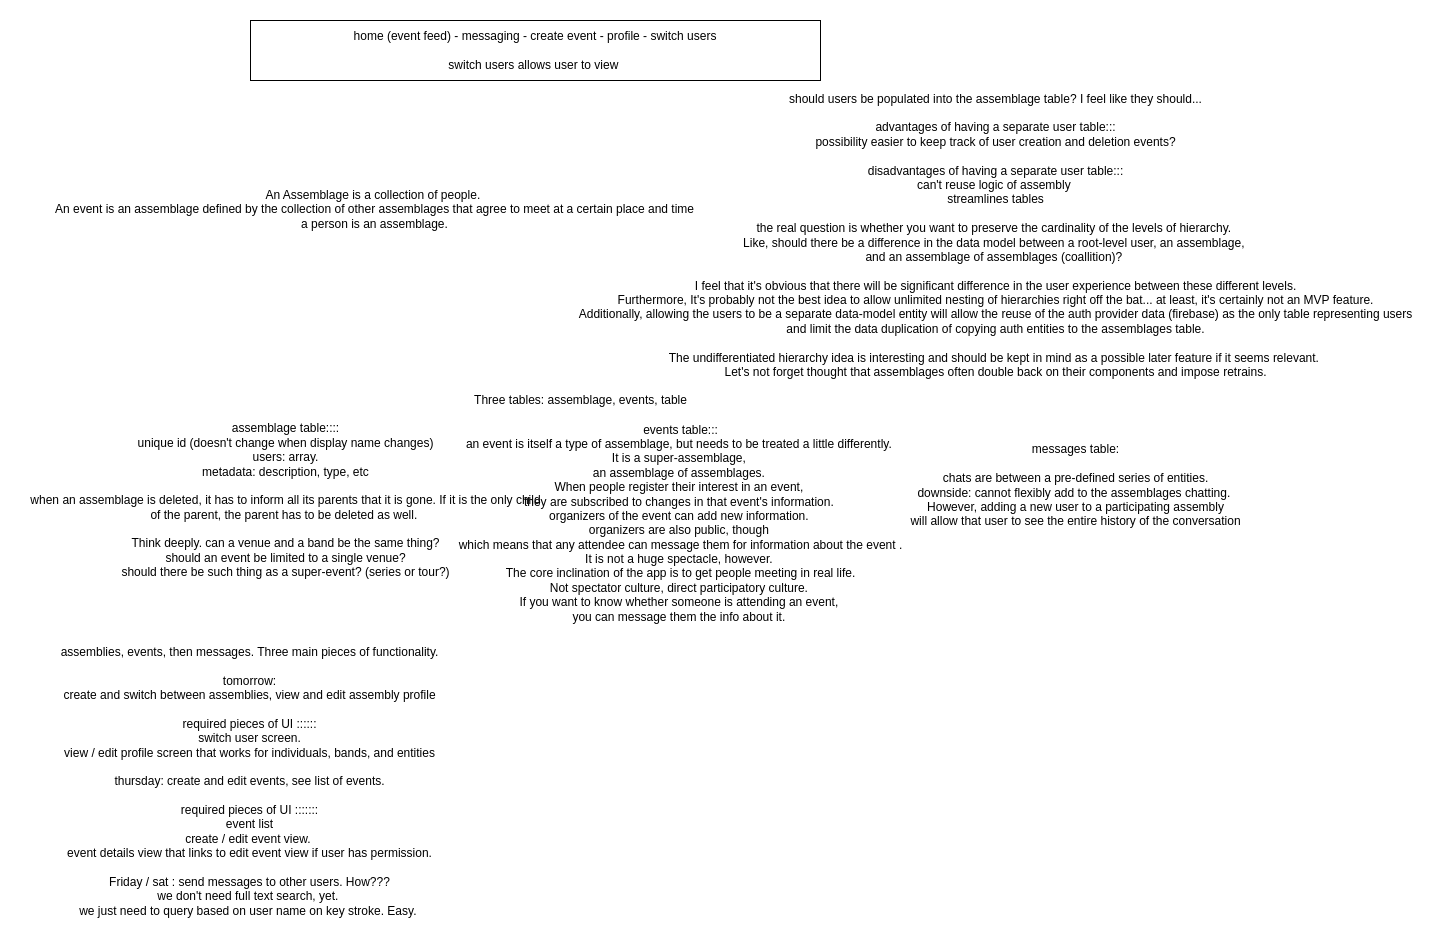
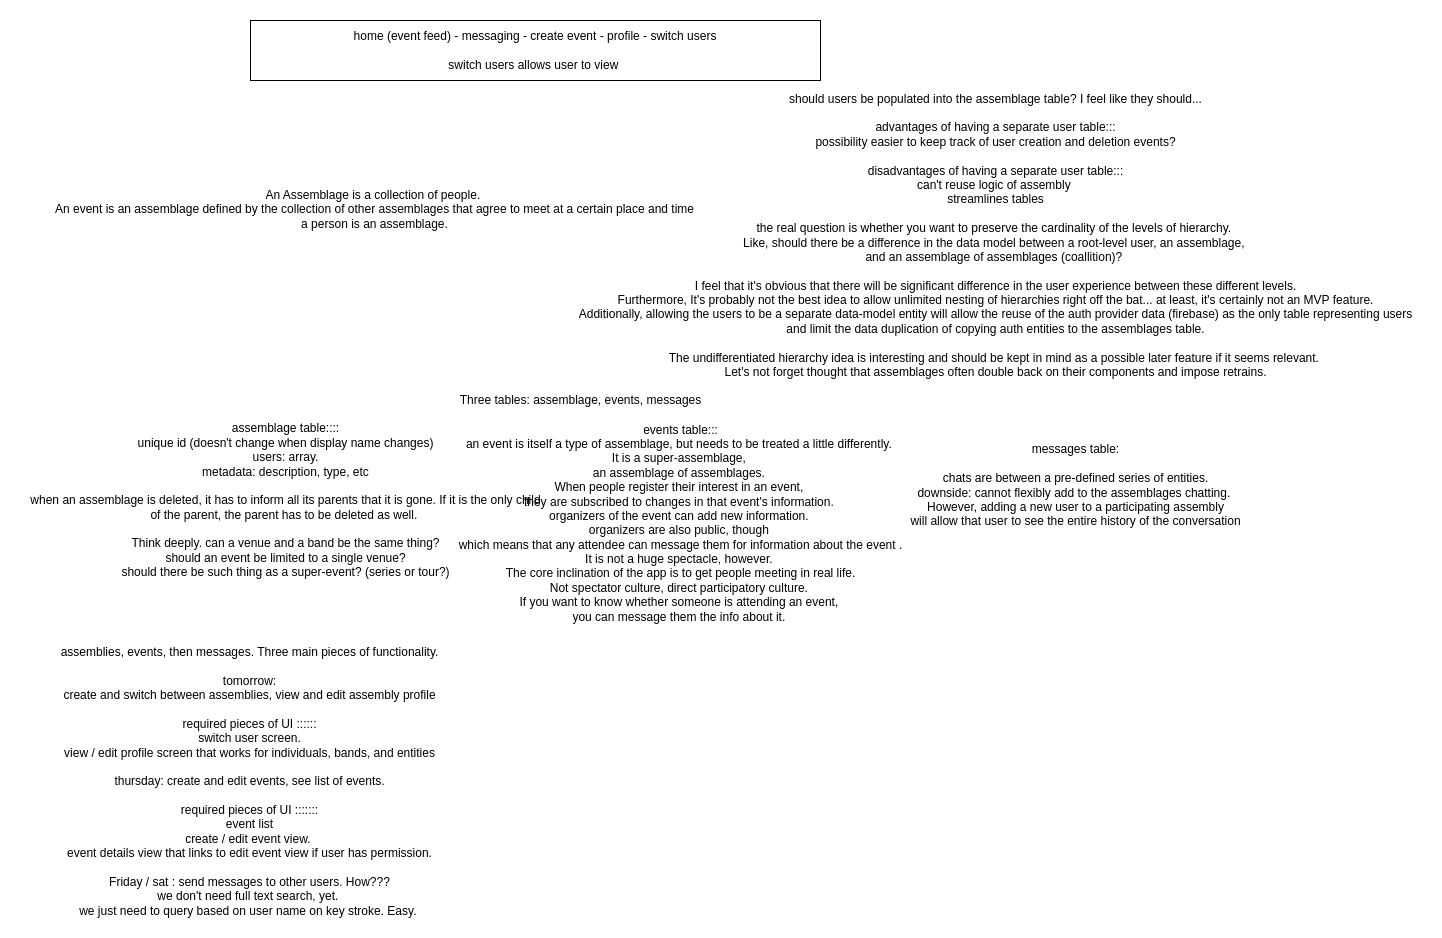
node "Three tables: assemblage, events, table": label "Three tables: assemblage, events, table" -> "Three tables: assemblage, events, messages"
